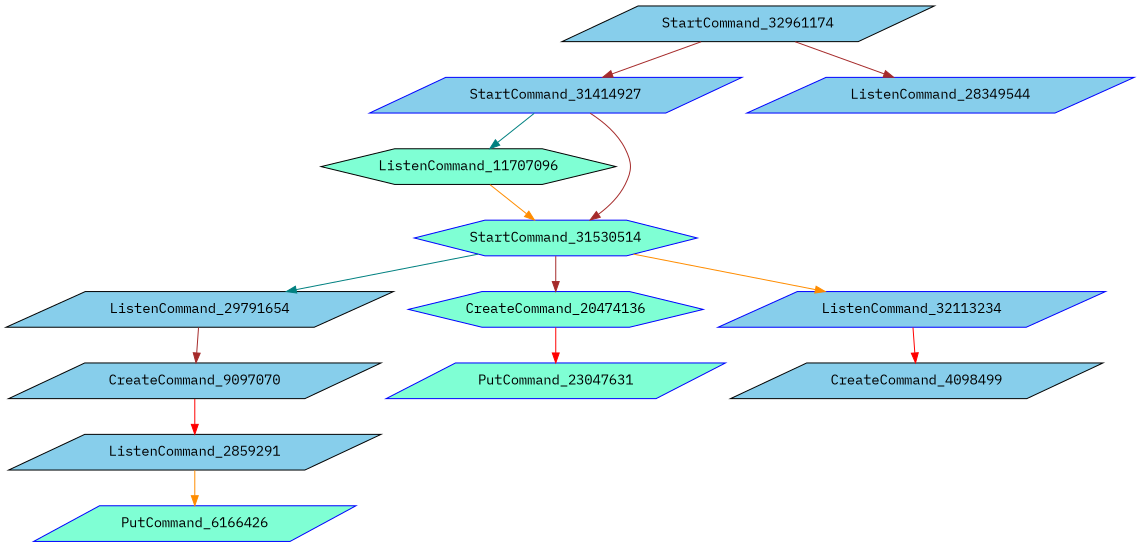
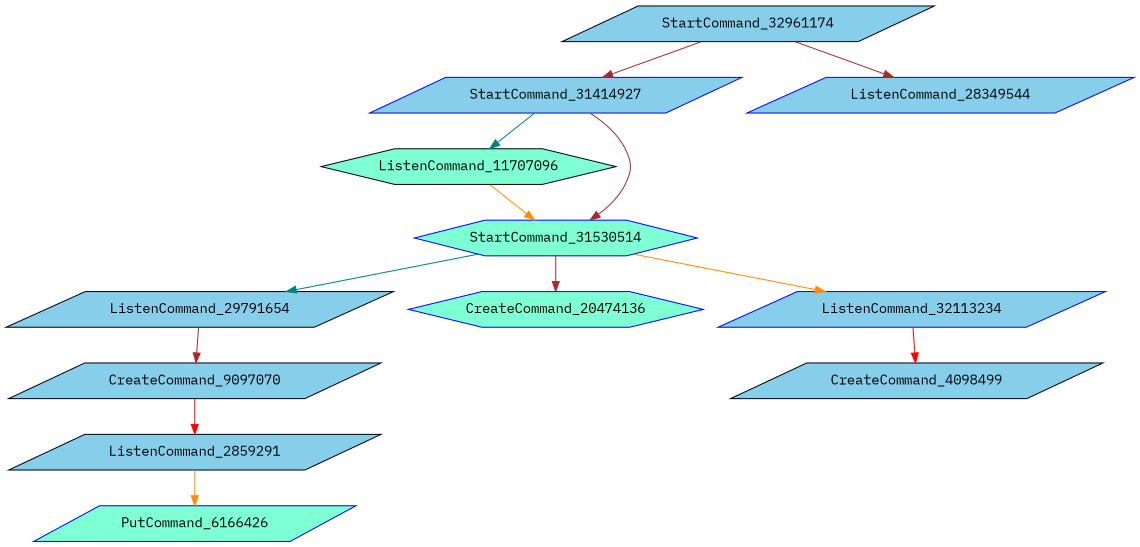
node "PutCommand_23047631": removed
